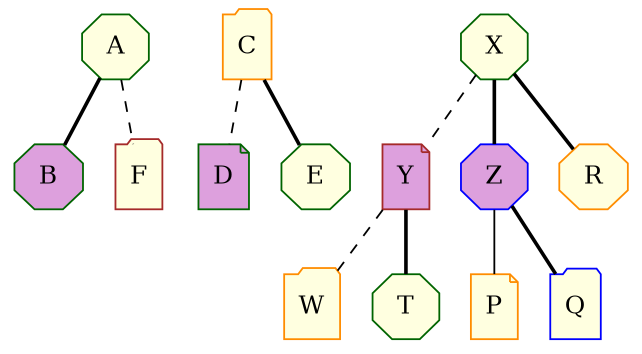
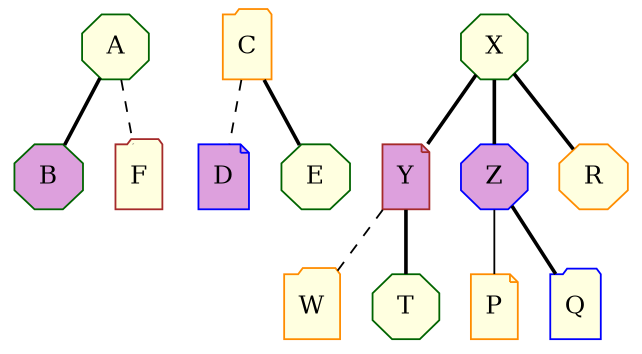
edge "X" -- "Y": style dashed -> bold
node "D": color darkgreen -> blue
